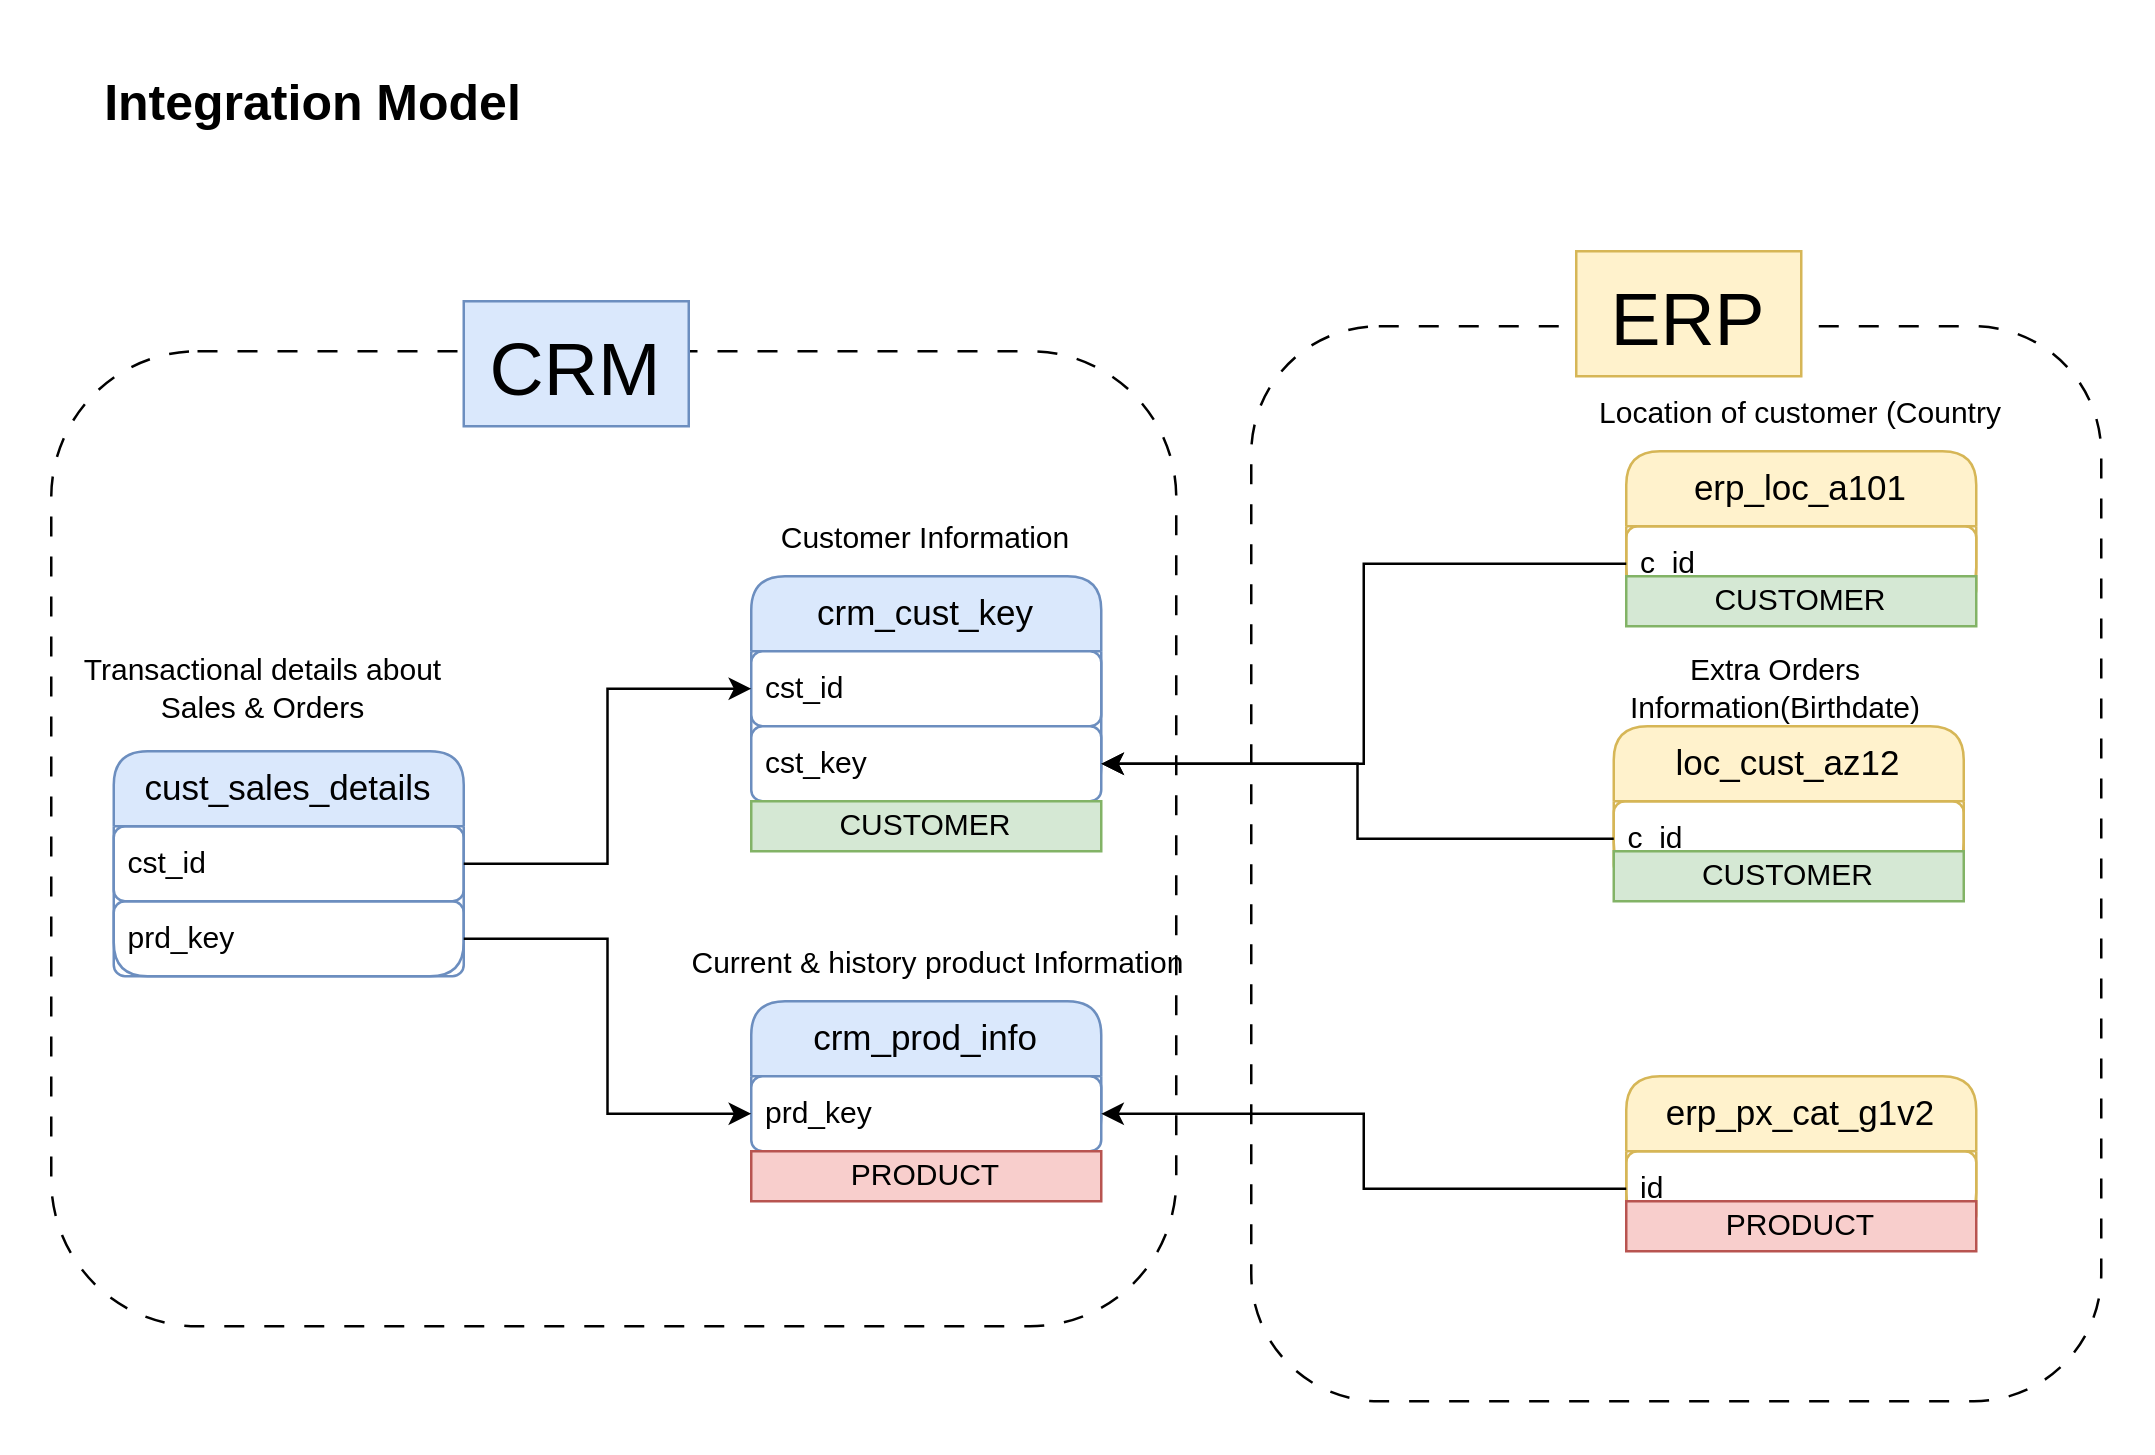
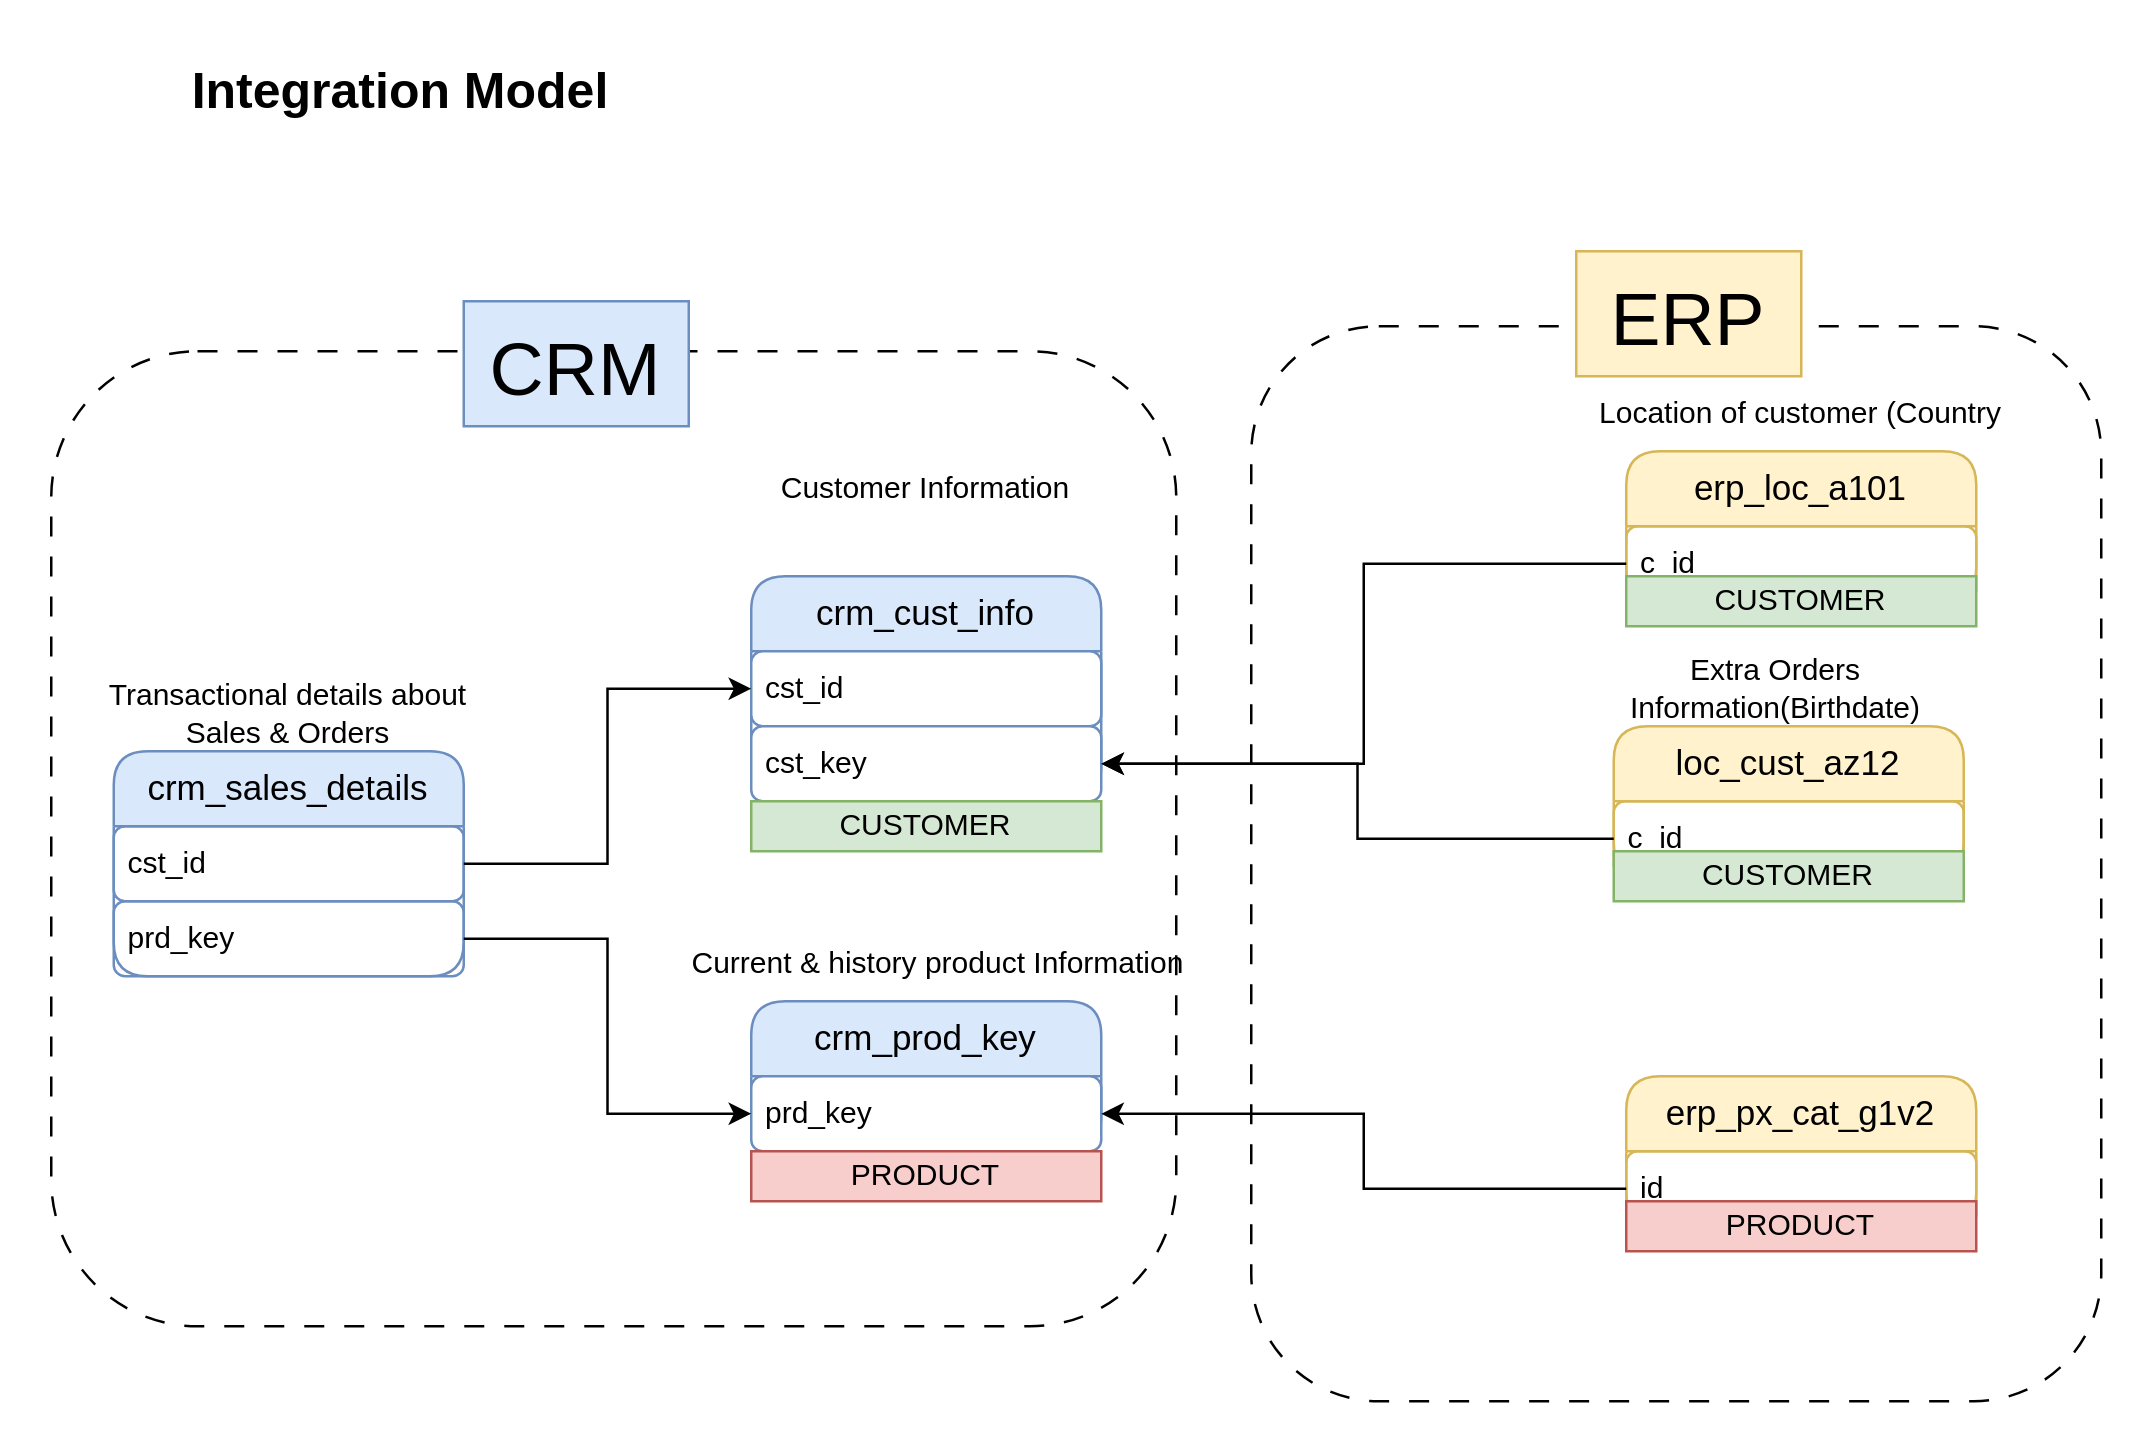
node "Integration Model": moved (314, 101) -> (401, 89)
node "Customer Information": moved (926, 539) -> (926, 489)
node "crm_cust_key": label "crm_cust_key" -> "crm_cust_info"
node "Transactional details about Sales & Orders": moved (264, 689) -> (289, 714)
node "cust_sales_details": label "cust_sales_details" -> "crm_sales_details"
node "crm_prod_info": label "crm_prod_info" -> "crm_prod_key"
